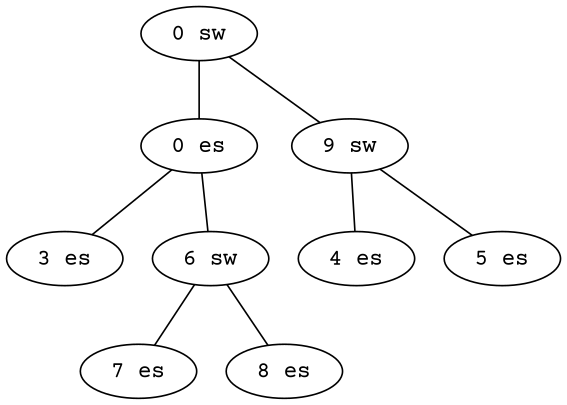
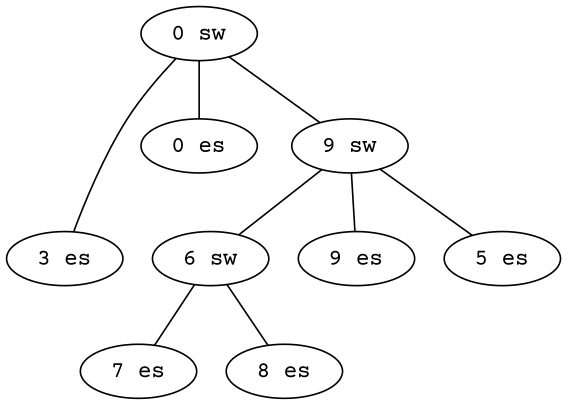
edge "0 es" -- "3 es": now "0 sw" -- "3 es"
edge "0 es" -- "6 sw": now "9 sw" -- "6 sw"
node "4 es": label "4 es" -> "9 es"
